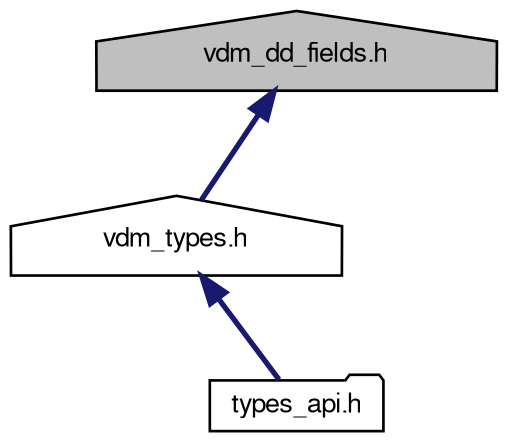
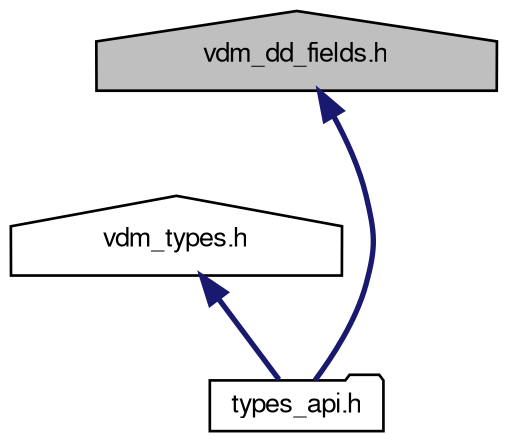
edge "vdm_types.h" -> "vdm_dd_fields.h": now "types_api.h" -> "vdm_dd_fields.h"
